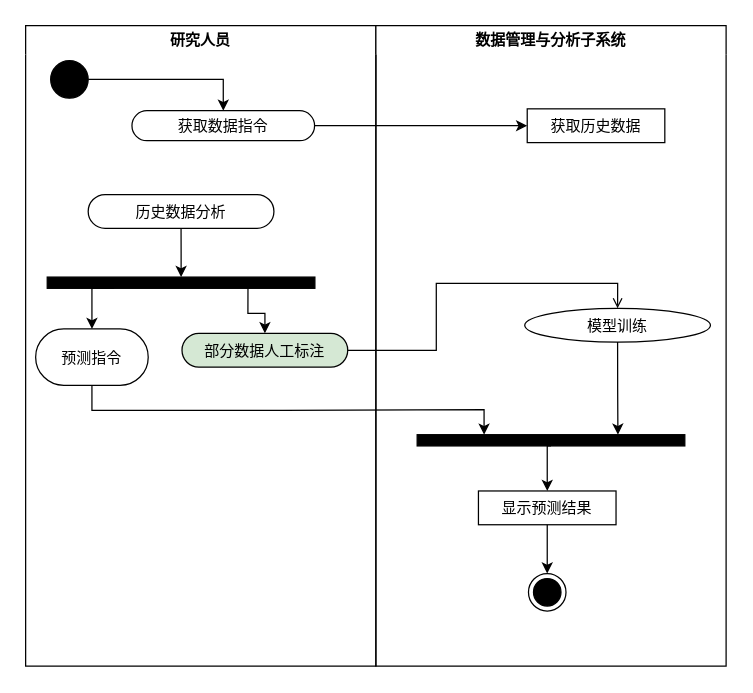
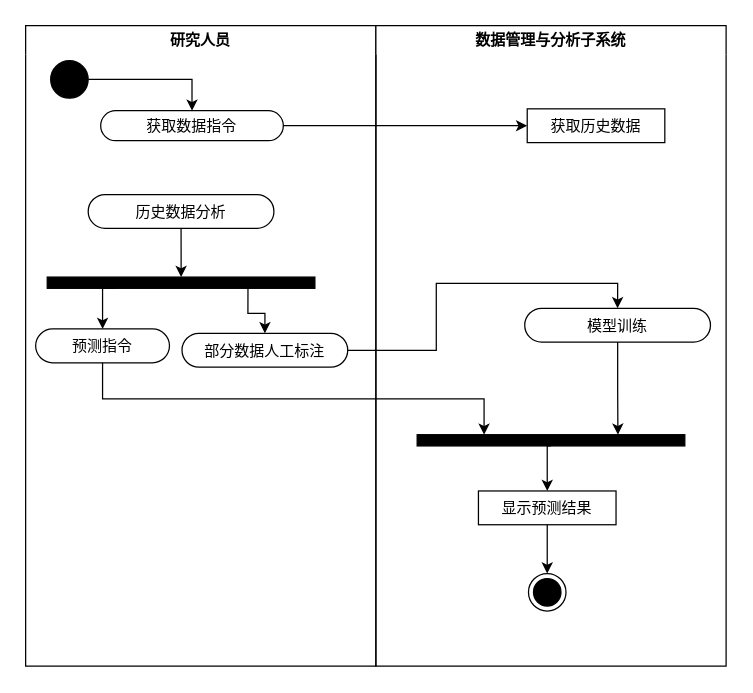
node "获取数据指令": moved (223, 126) -> (192, 126)
edge "部分数据人工标注" -> "模型训练": arrowhead open -> classic
node "模型训练": shape ellipse -> rounded rectangle
node "部分数据人工标注": fillcolor #d5e8d4 -> #ffffff
node "预测指令": size 113x56 -> 134x34
